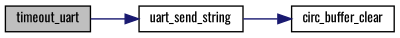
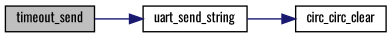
node "timeout_uart": label "timeout_uart" -> "timeout_send"
node "circ_buffer_clear": label "circ_buffer_clear" -> "circ_circ_clear"
